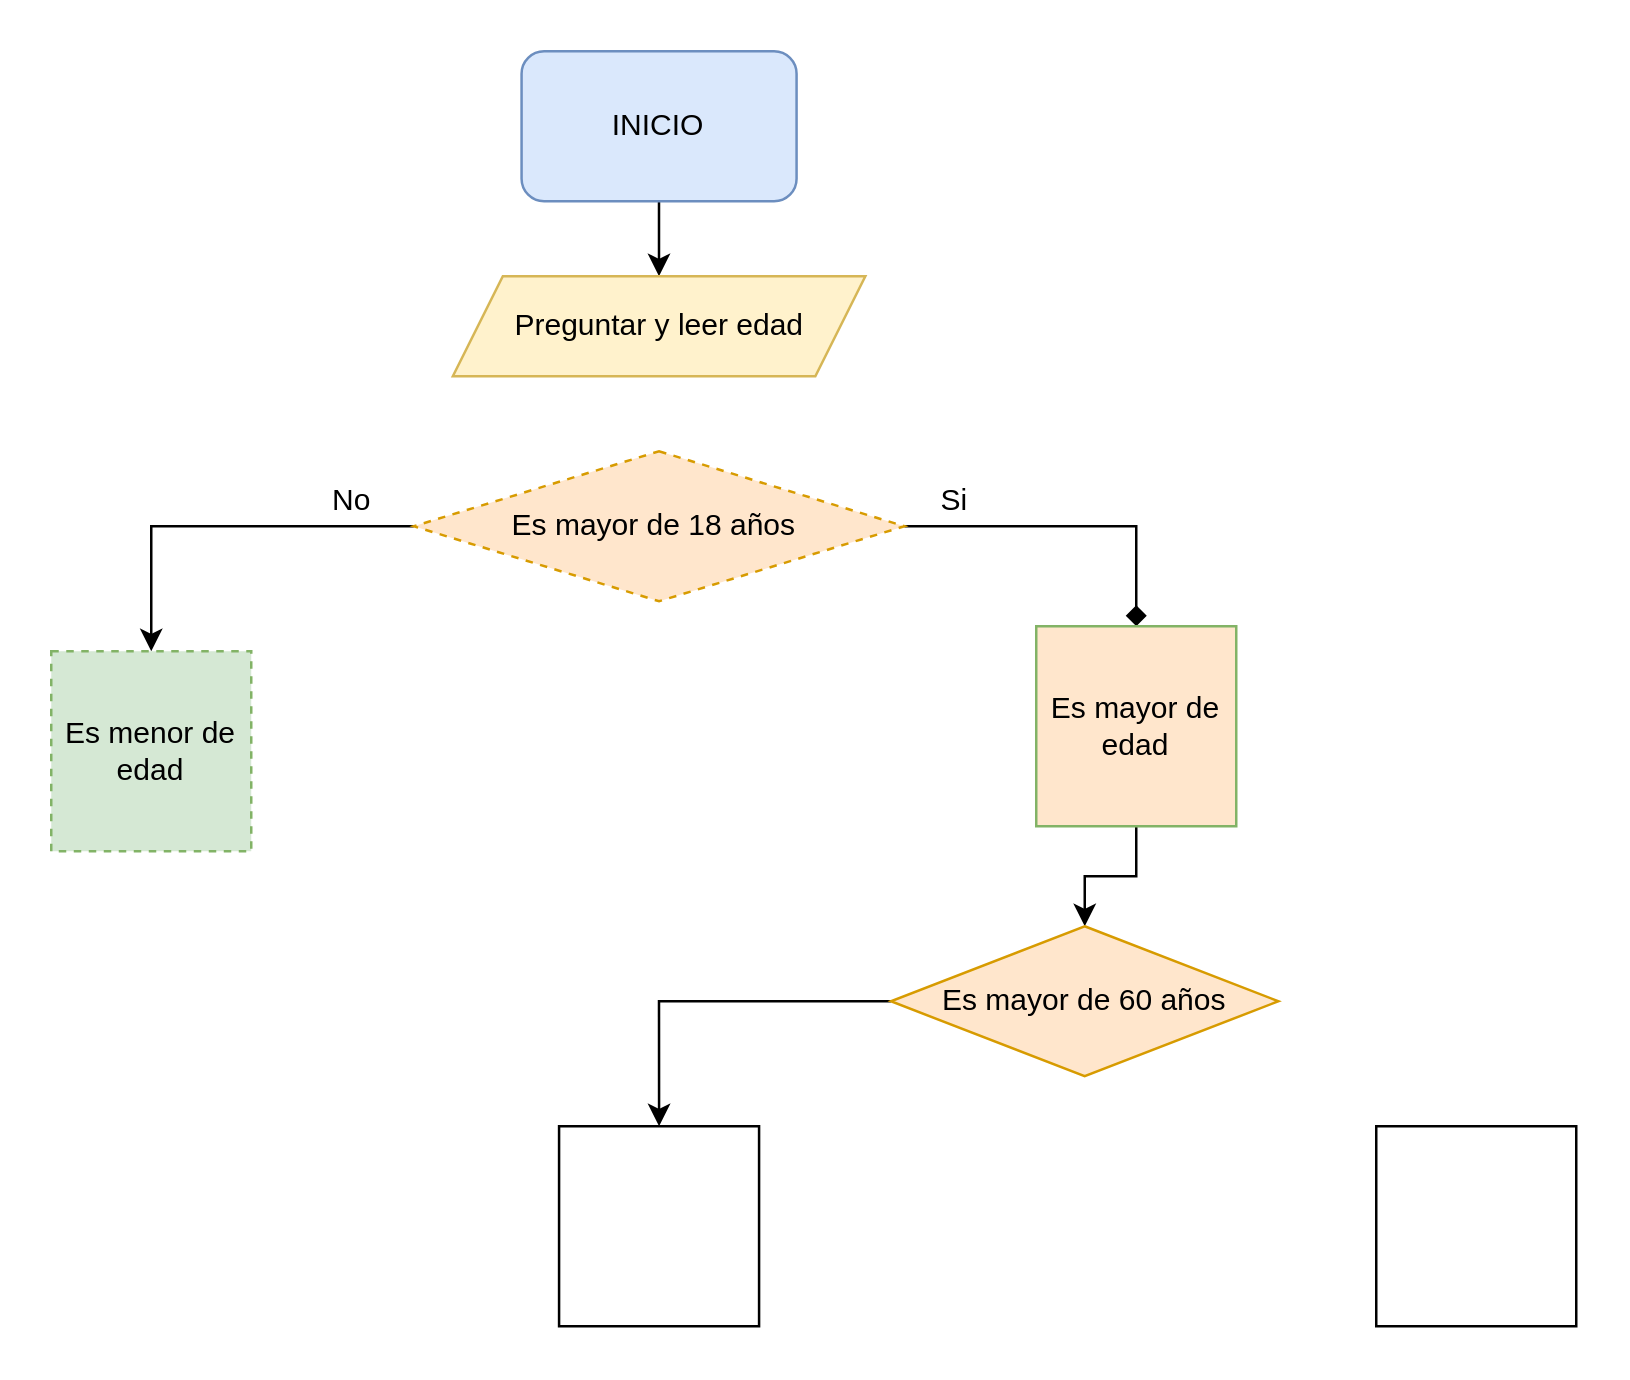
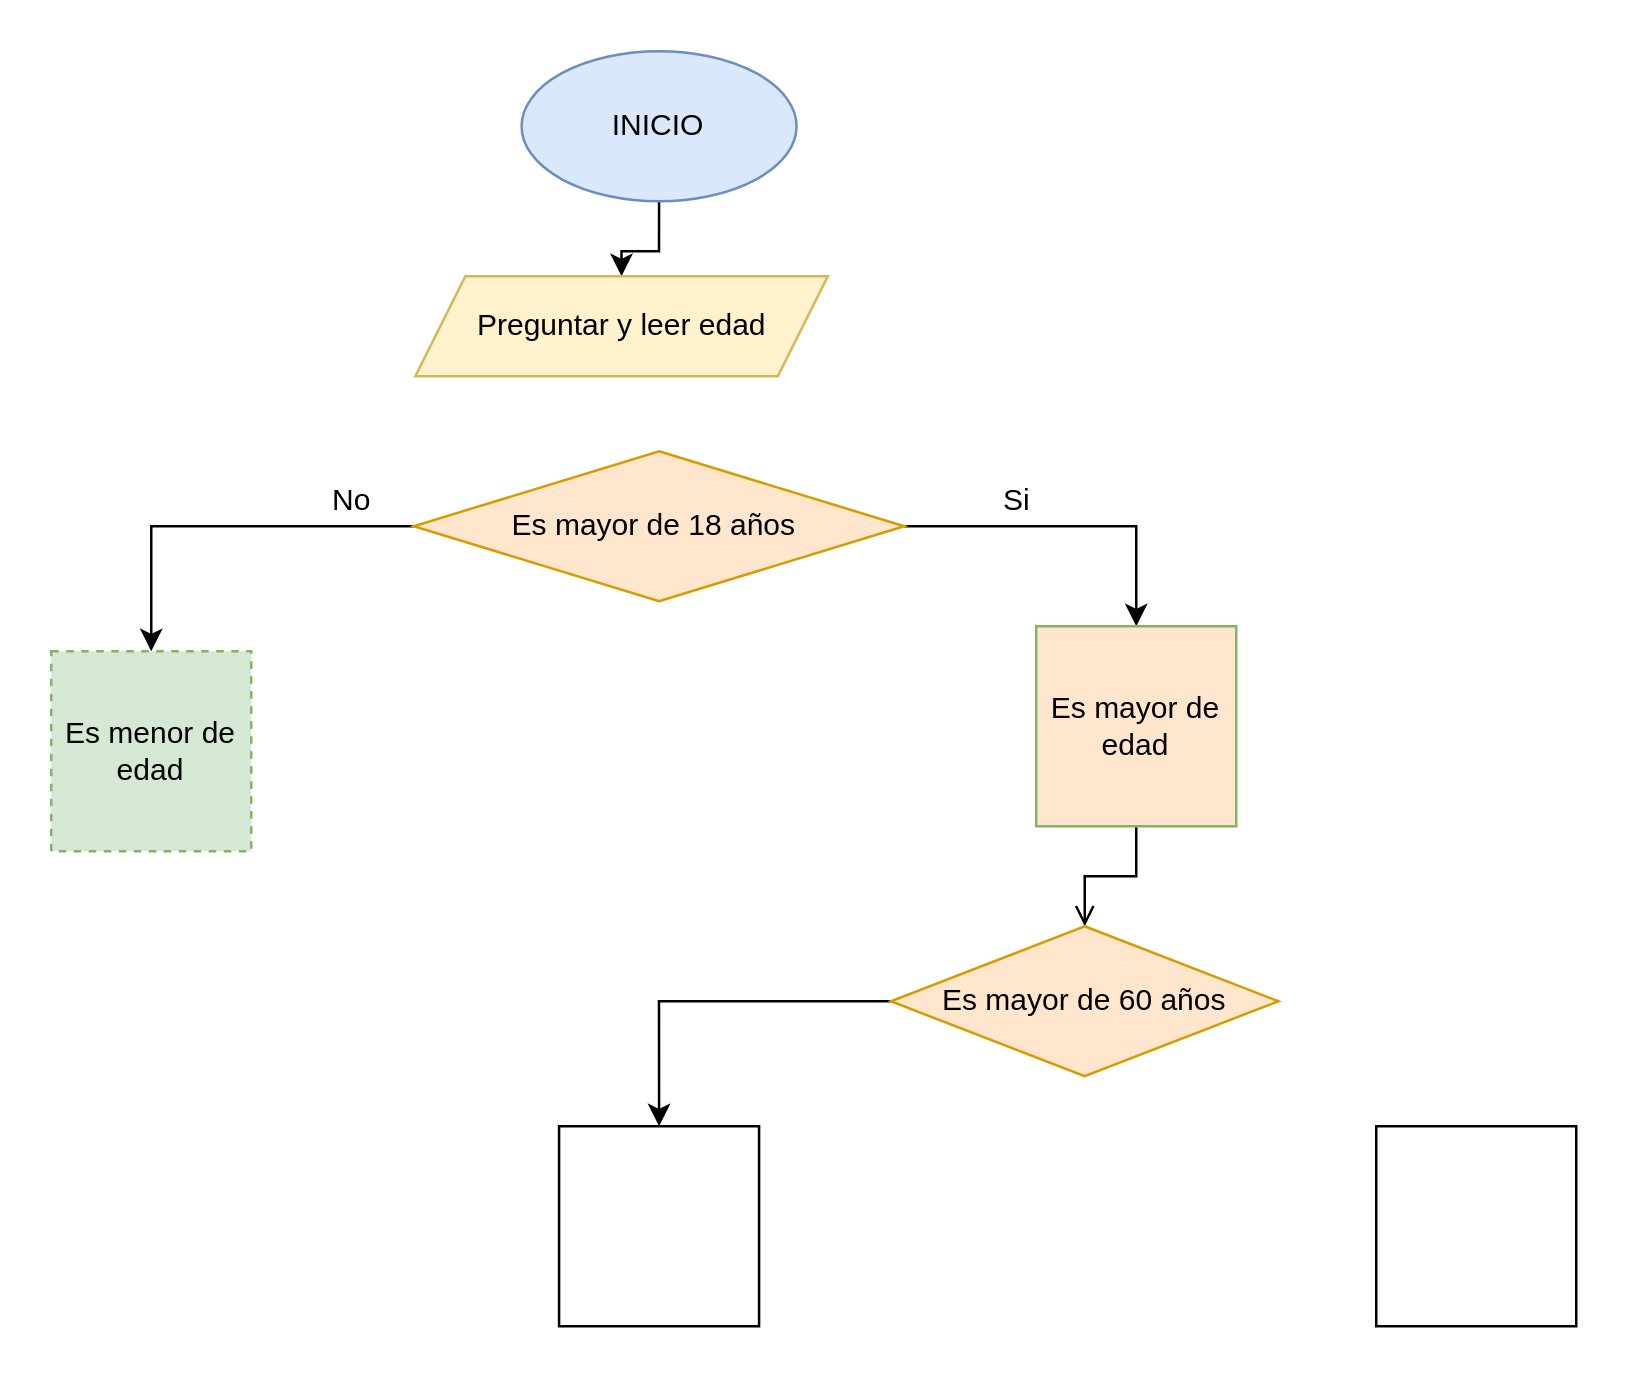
node "INICIO": shape rounded rectangle -> ellipse
node "Preguntar y leer edad": moved (659, 326) -> (622, 326)
node "Si": moved (954, 501) -> (1017, 501)
node "Es mayor de 18 años": style dashed -> solid
edge "Es mayor de 18 años" -> "Es mayor de edad": arrowhead diamond -> classic
edge "Es mayor de edad" -> "Es mayor de 60 años": arrowhead classic -> open
